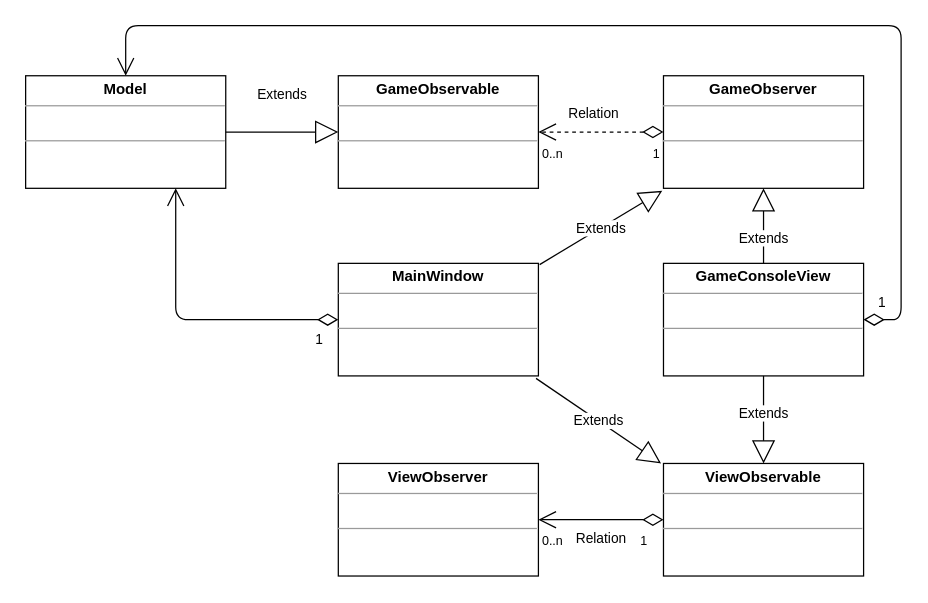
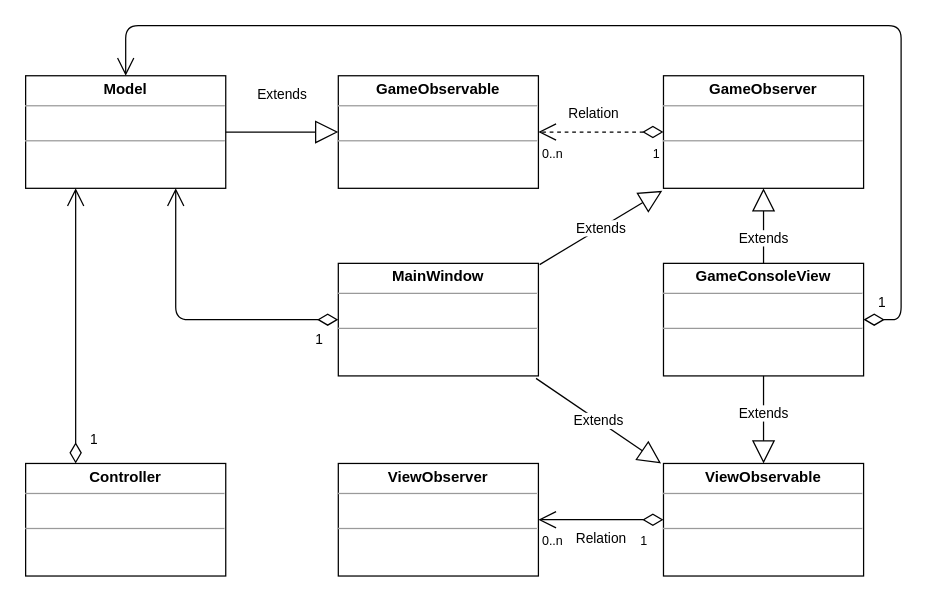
edge "Model" -- "Controller": added, label "1"
node "Controller": added
